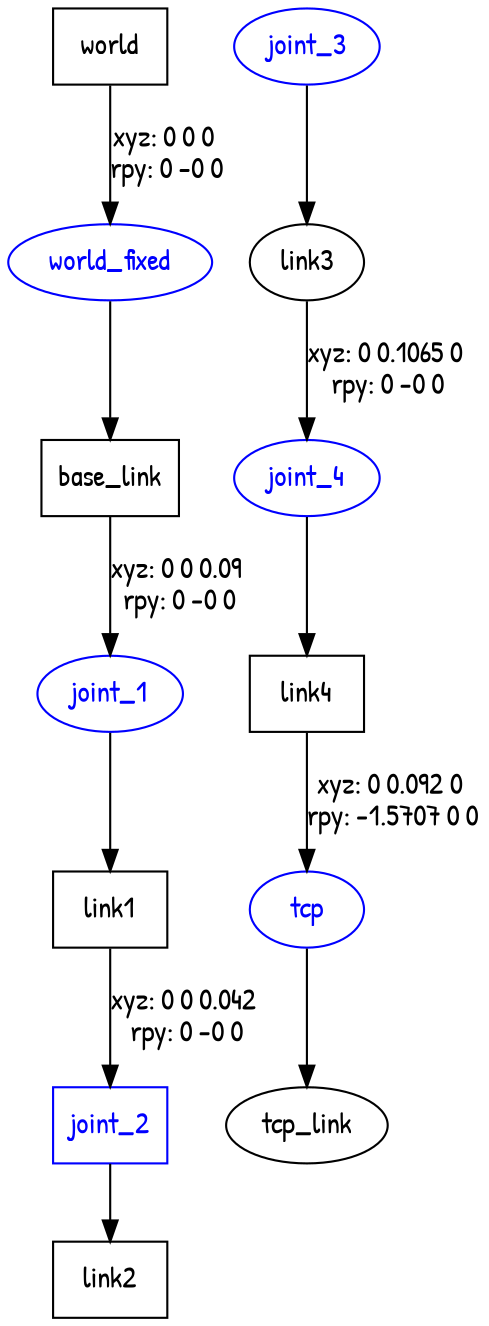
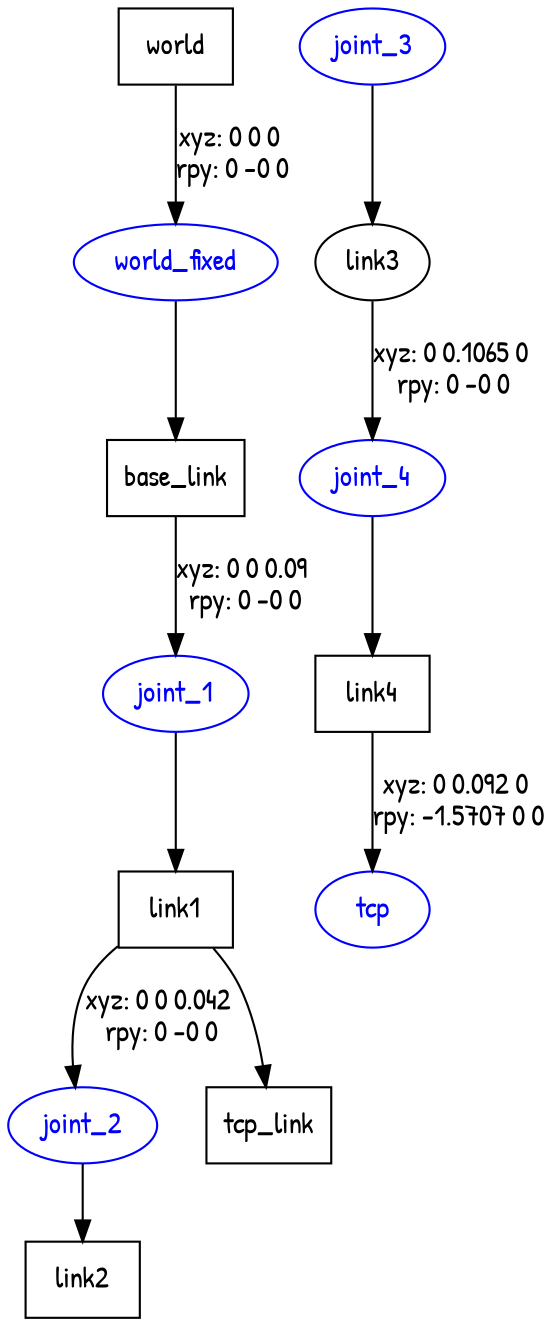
edge "tcp" -> "tcp_link": now "link1" -> "tcp_link"
node "joint_2": shape box -> ellipse
node "tcp_link": shape ellipse -> box
